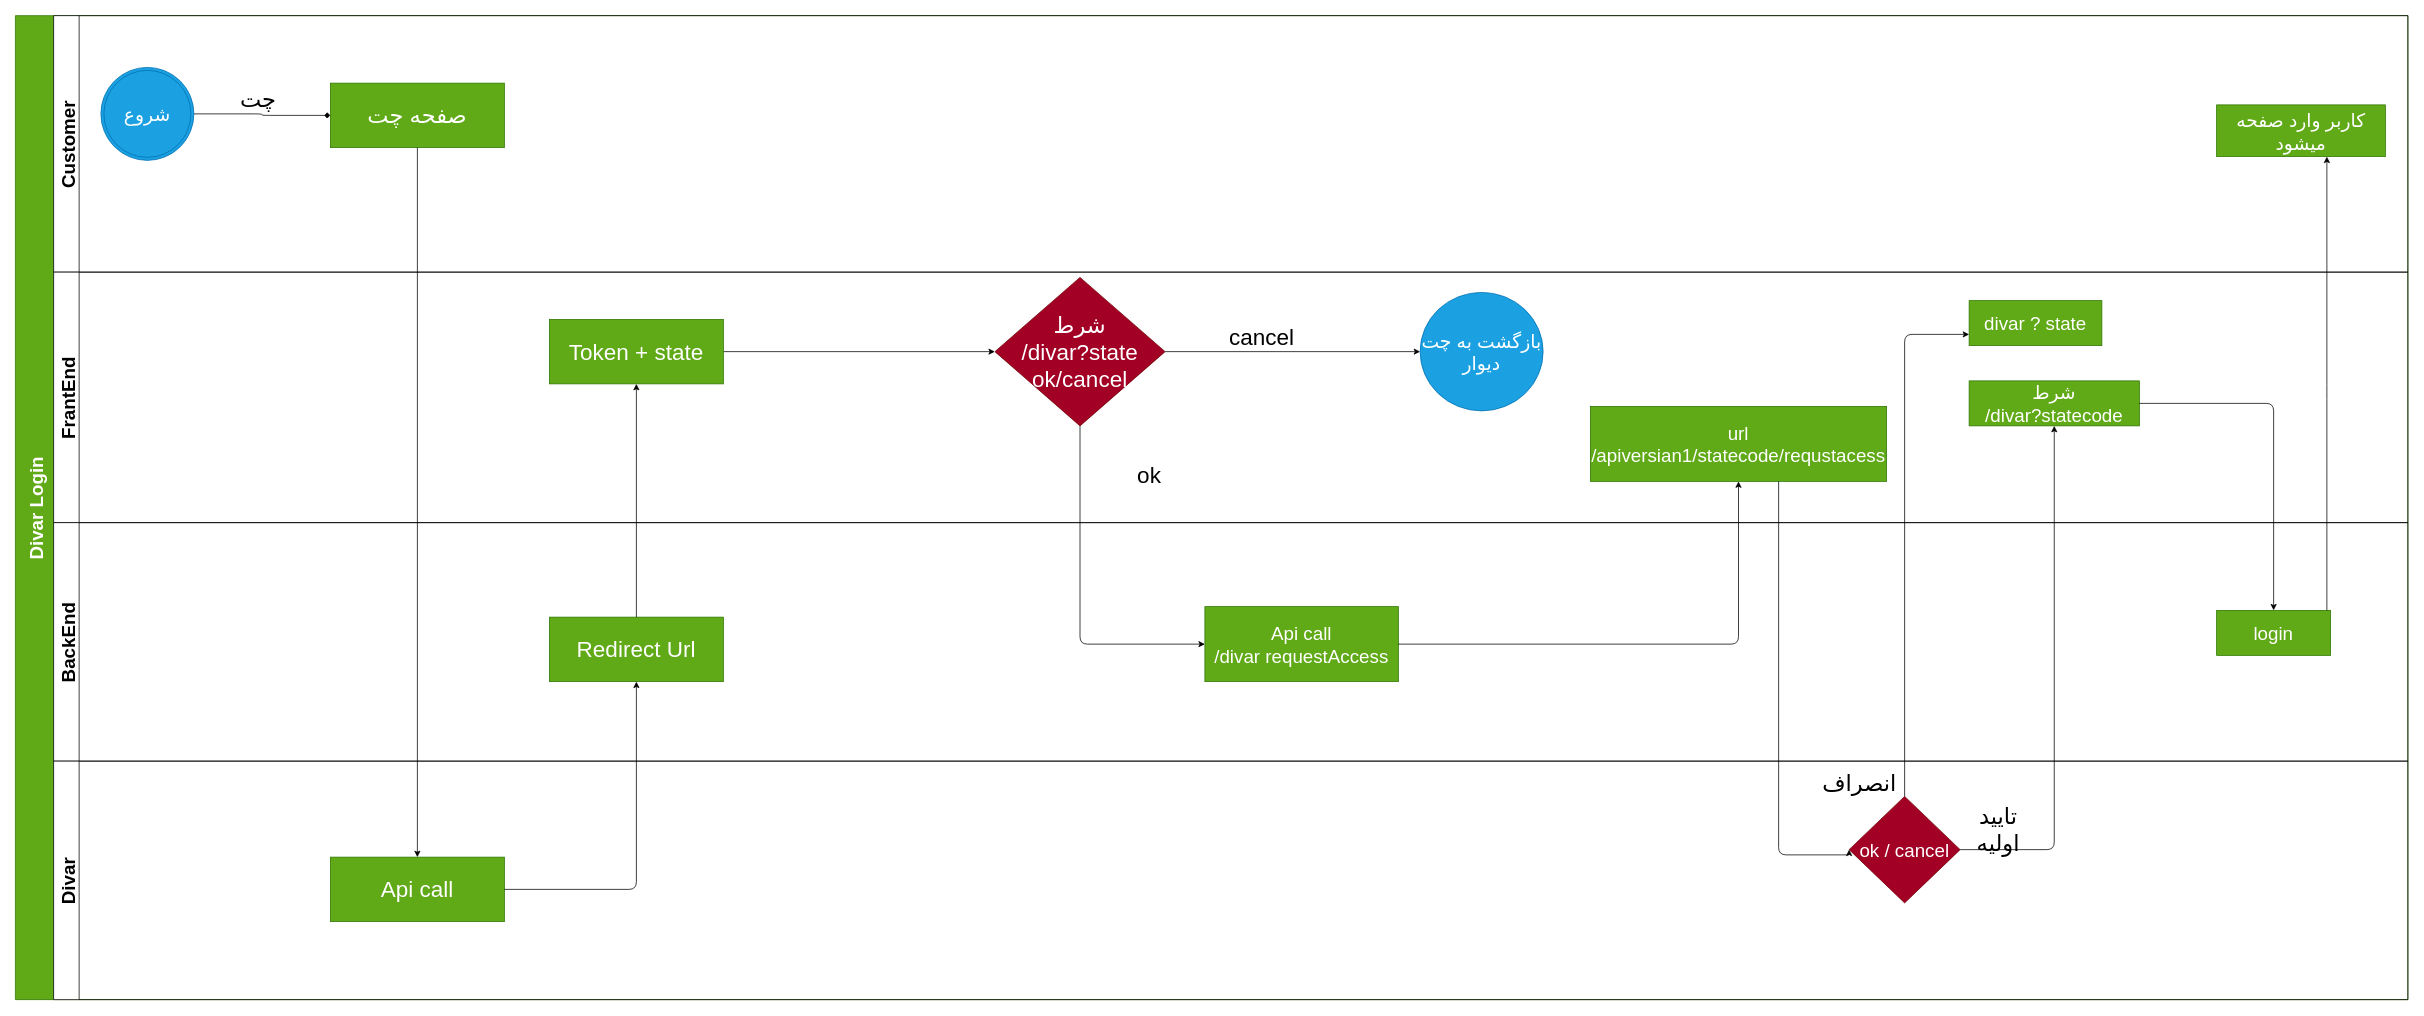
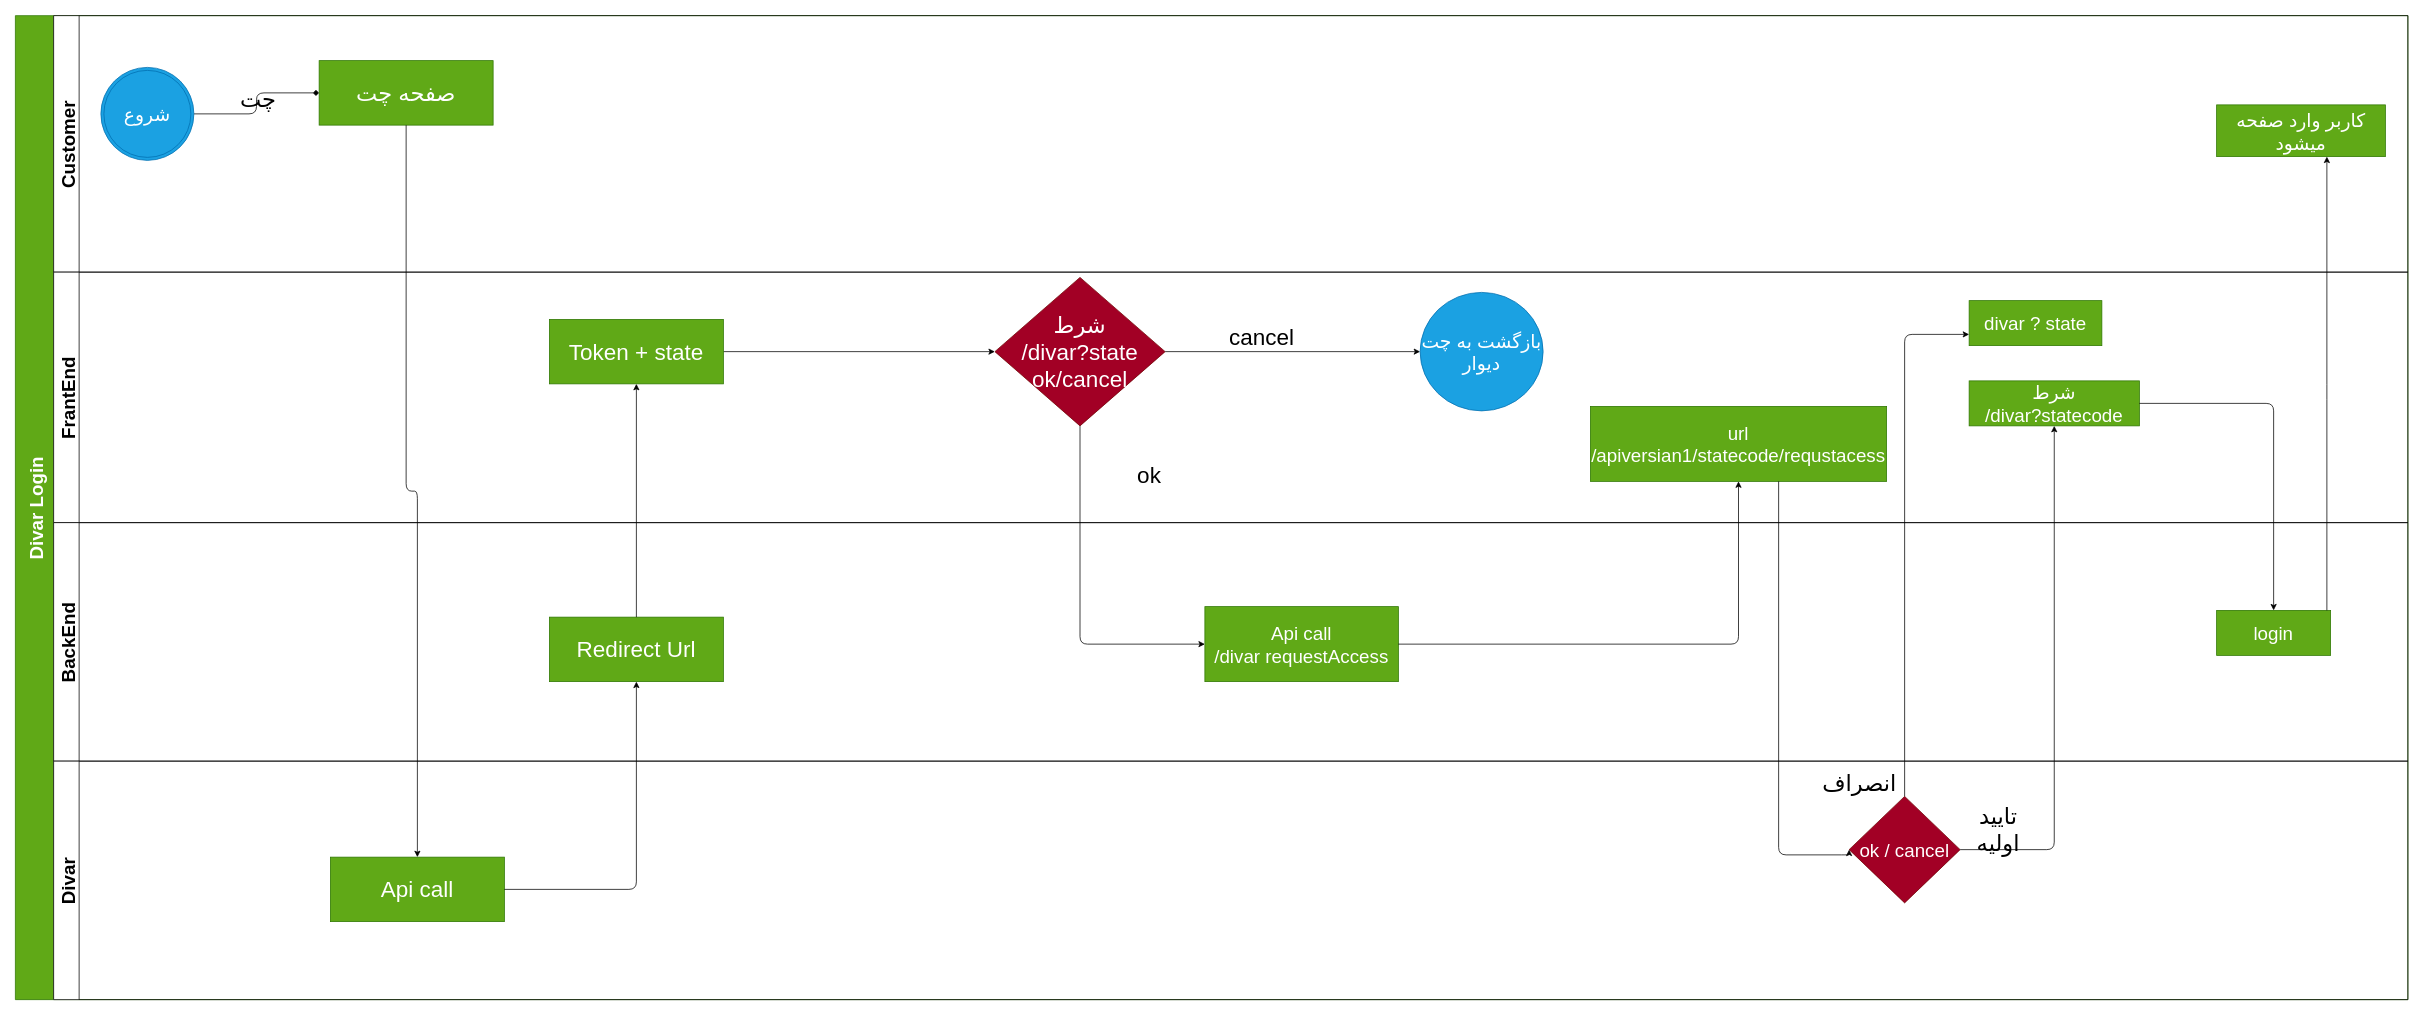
node "صفحه چت": moved (417, 115) -> (406, 93)
